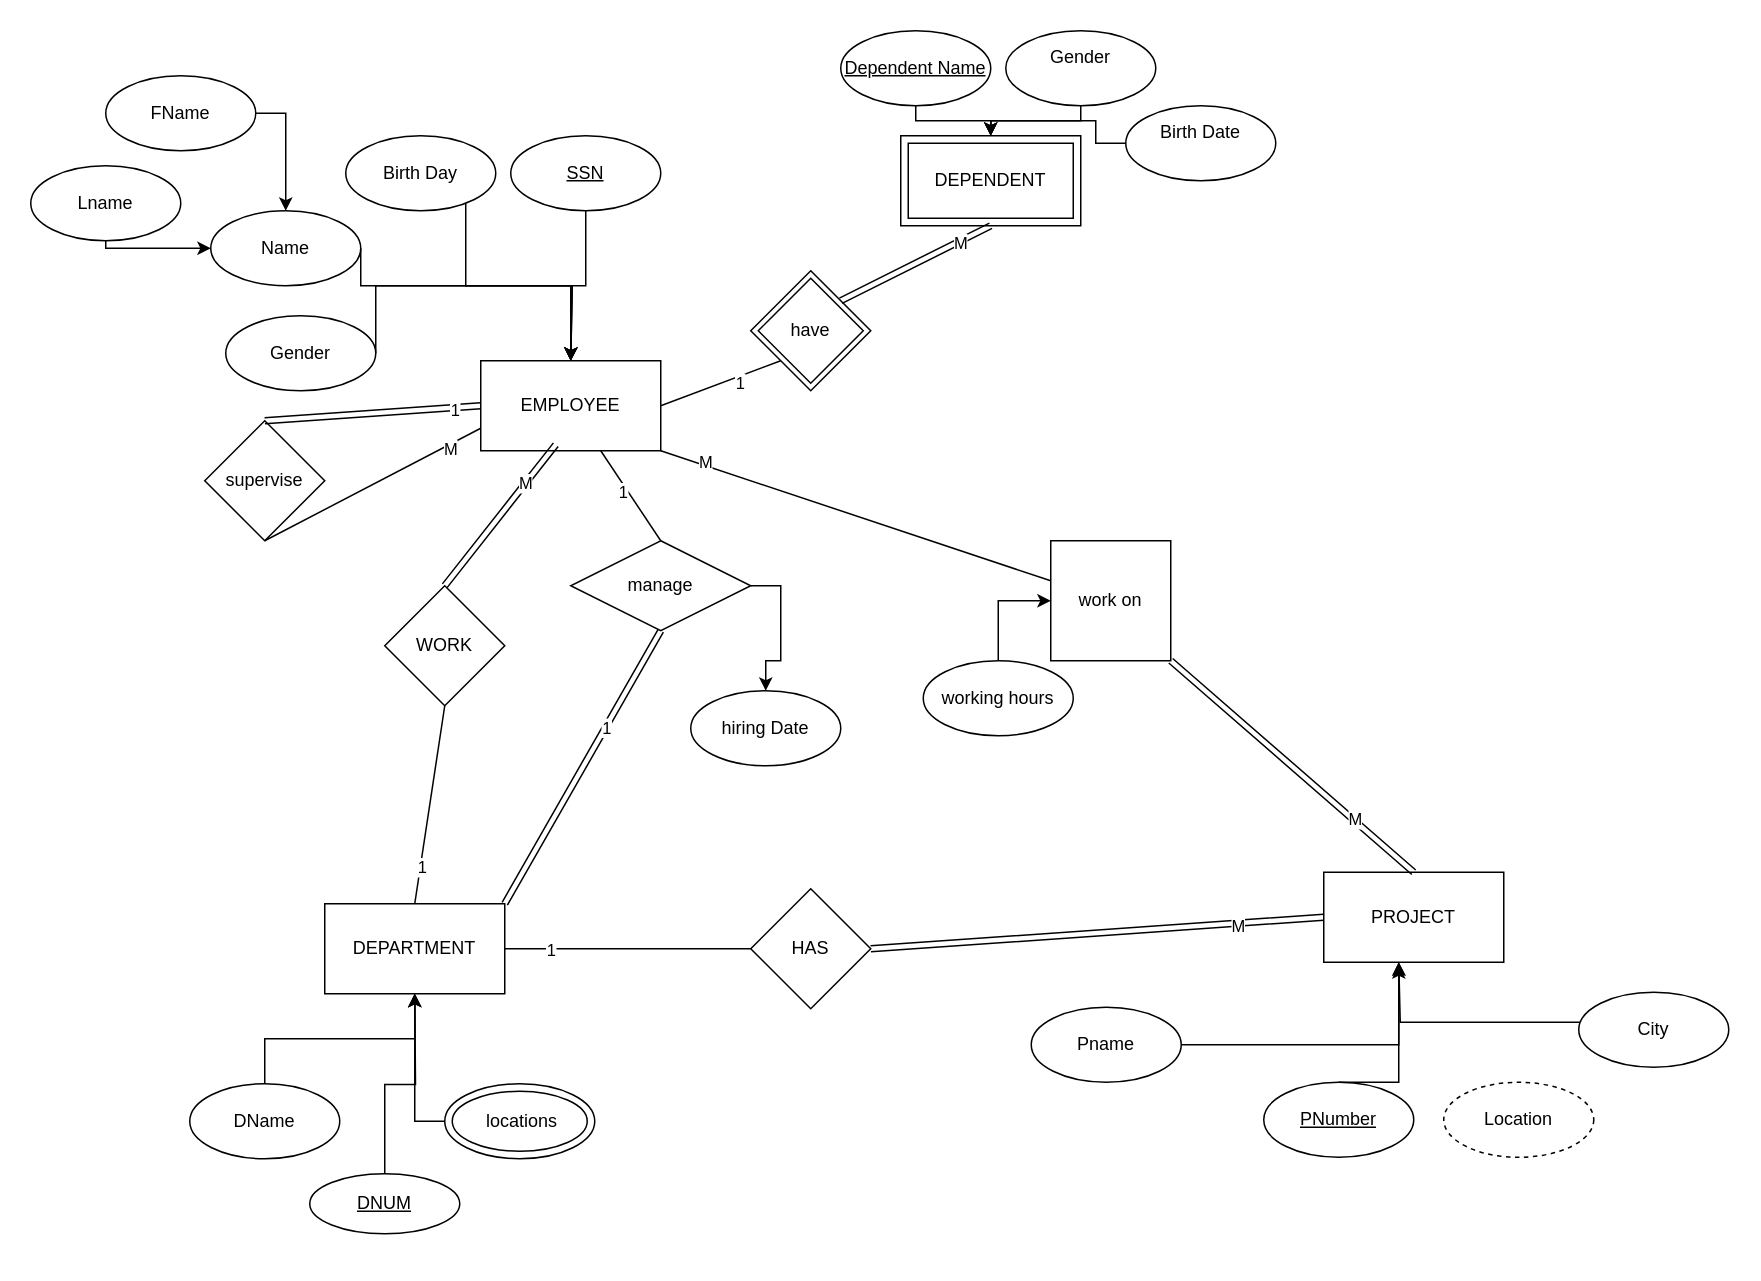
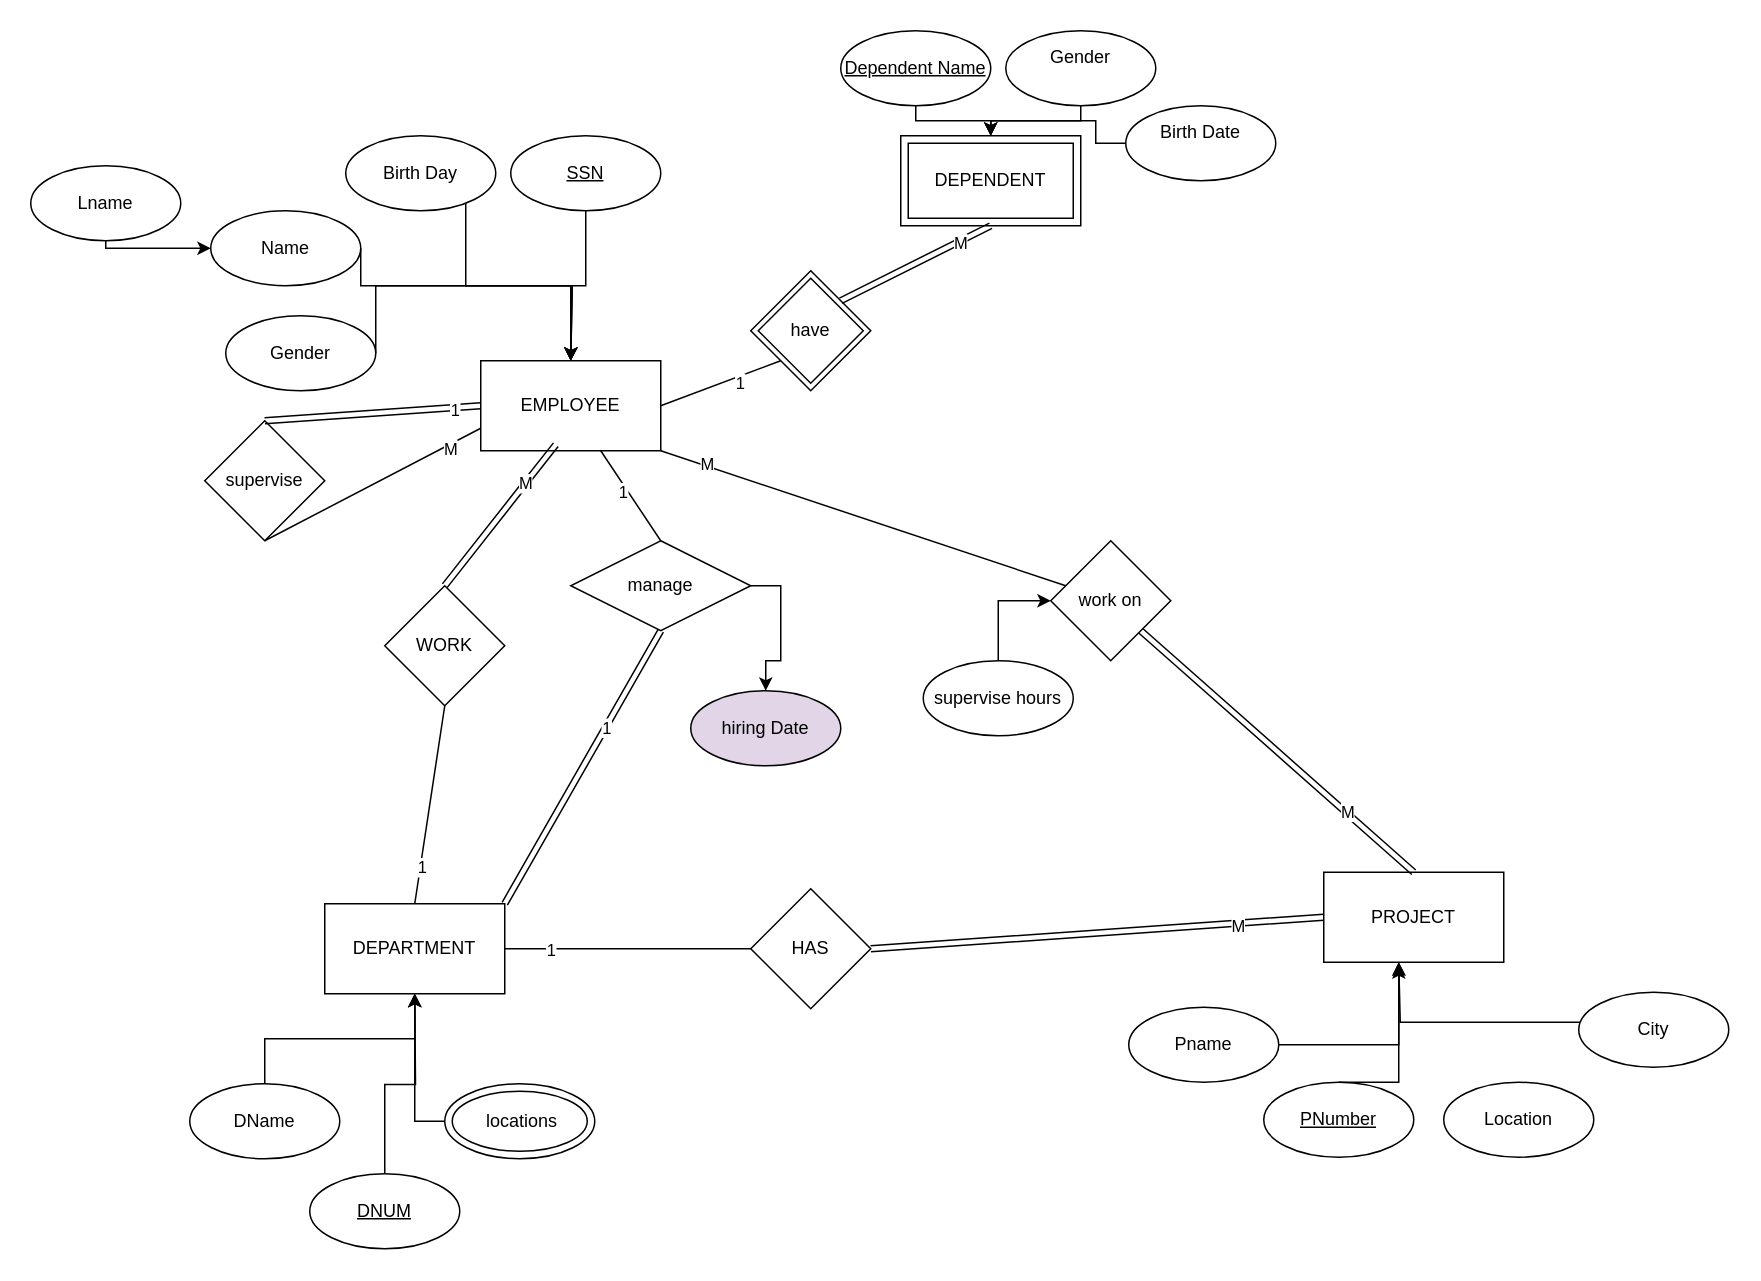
node "FName": removed
edge "FName" -> "Name": removed
node "work on": shape rectangle -> diamond
node "working hours": label "working hours" -> "supervise hours"
node "hiring Date": fillcolor #ffffff -> #e1d5e7
node "Pname": moved (1106, 1045) -> (1204, 1045)
node "Location": style dashed -> solid
node "DNUM": size 150x60 -> 150x75
